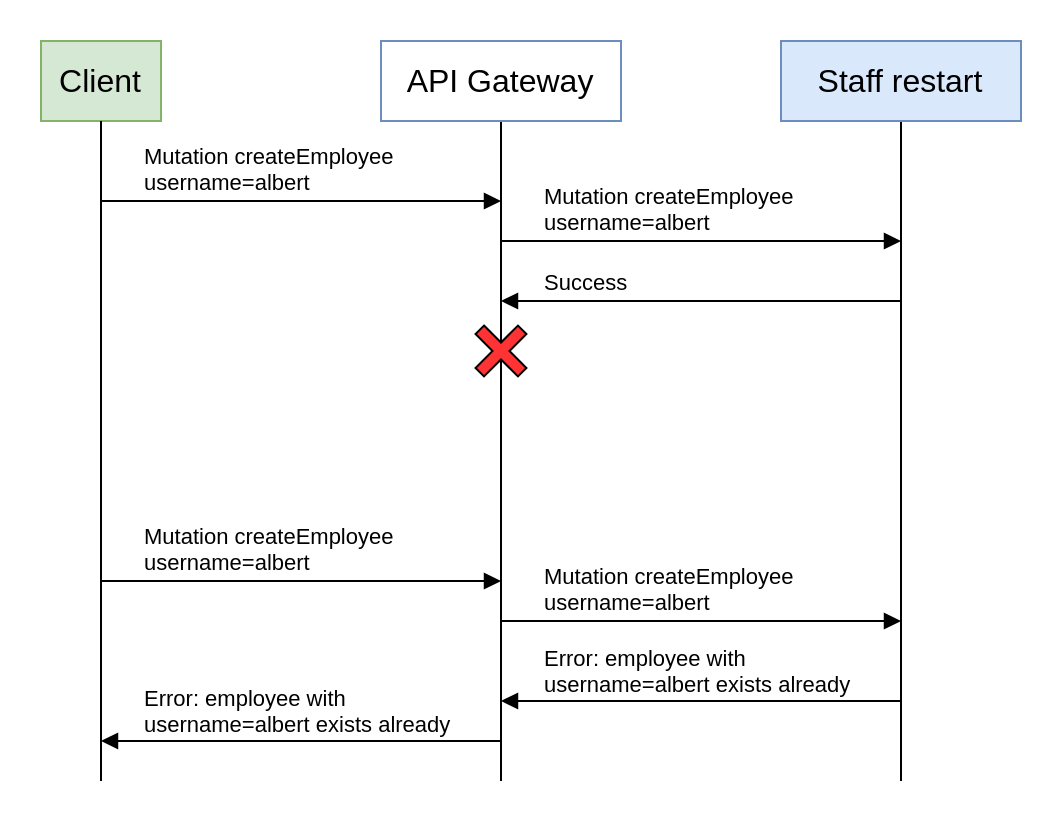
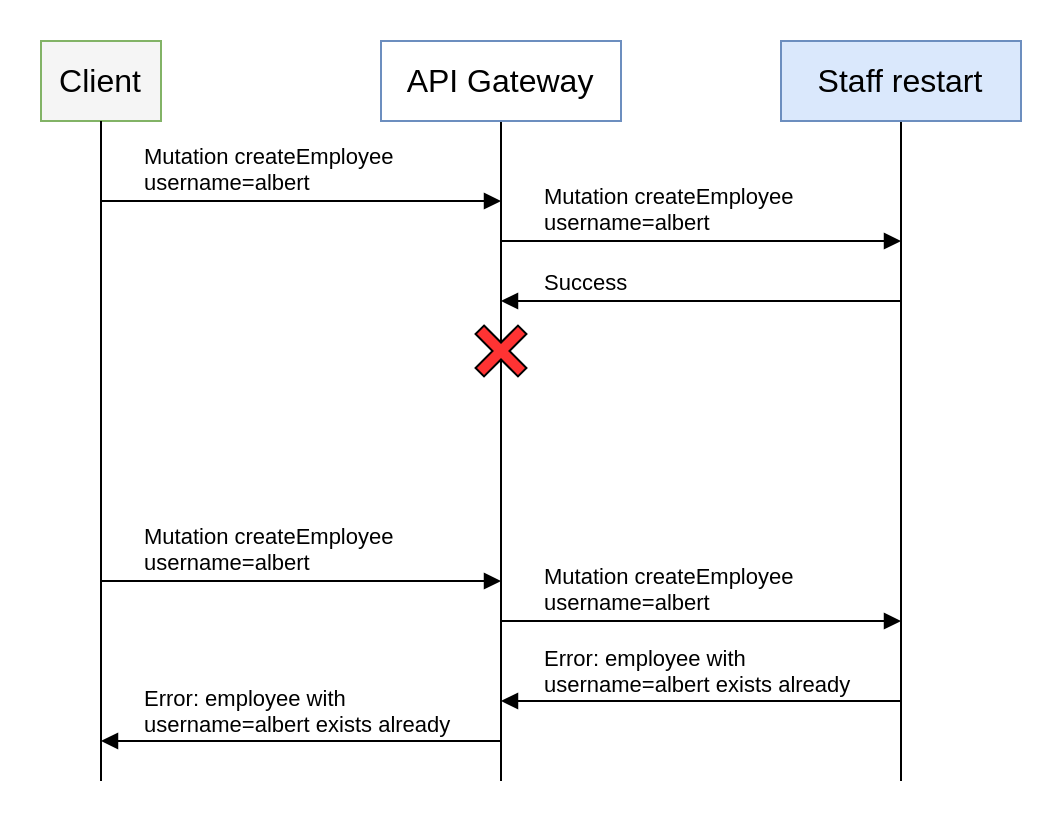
node "Client": fillcolor #d5e8d4 -> #f5f5f5
